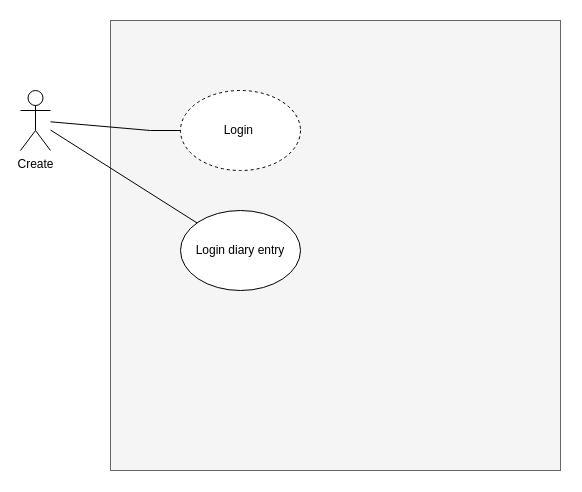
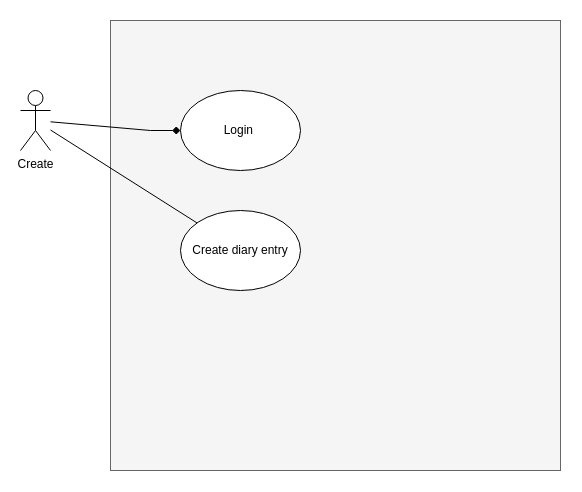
edge "Create" -- "Login": arrowhead none -> diamond
node "Login": style dashed -> solid
node "Login diary entry": label "Login diary entry" -> "Create diary entry"
